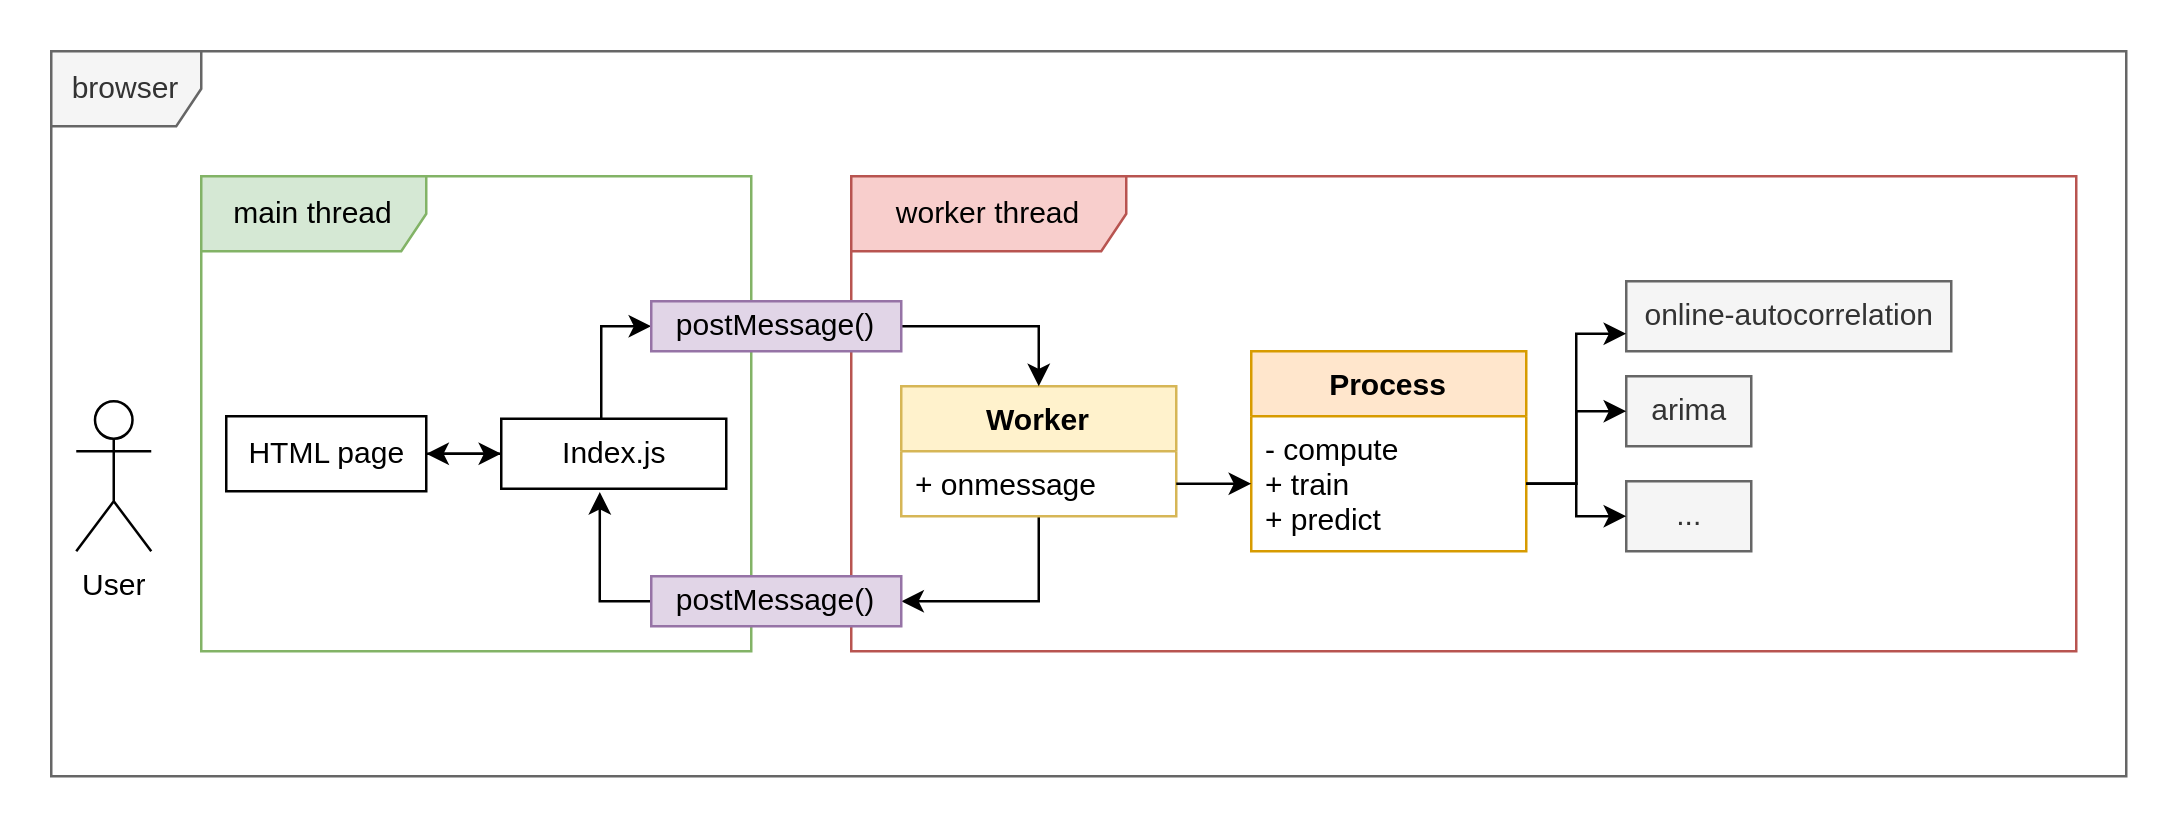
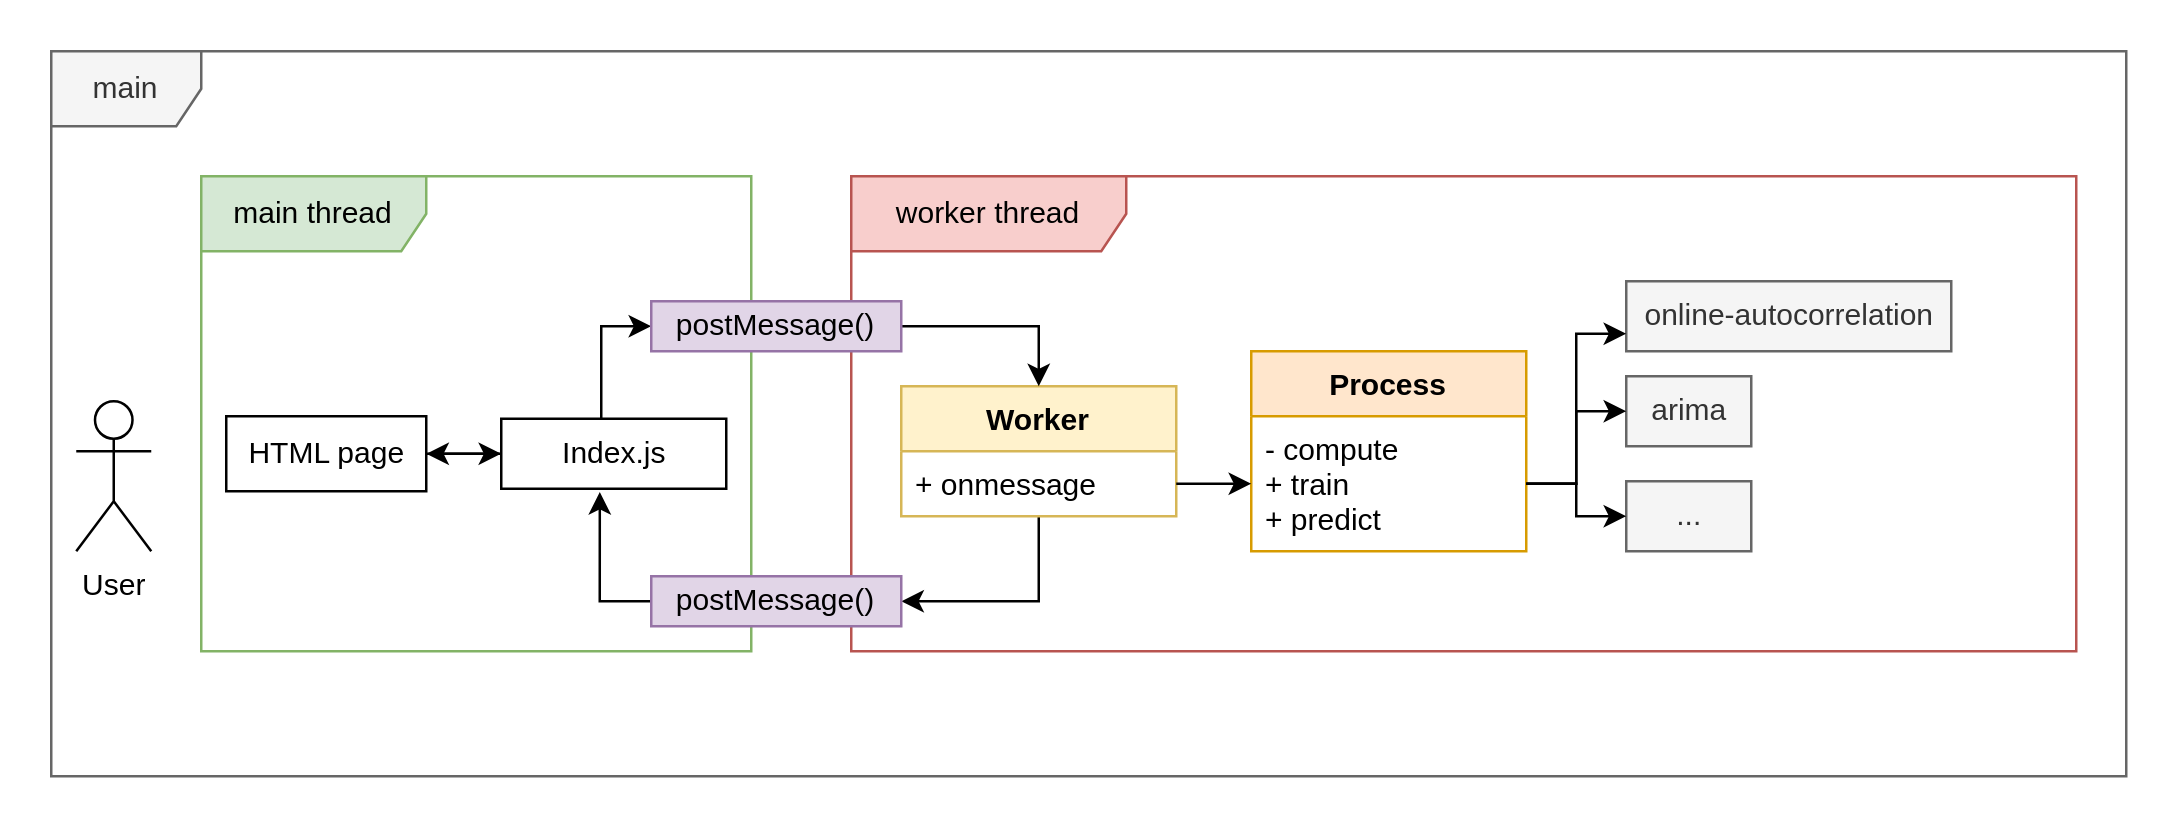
node "browser": label "browser" -> "main"
